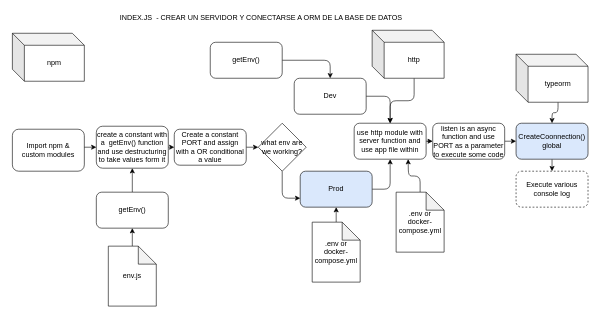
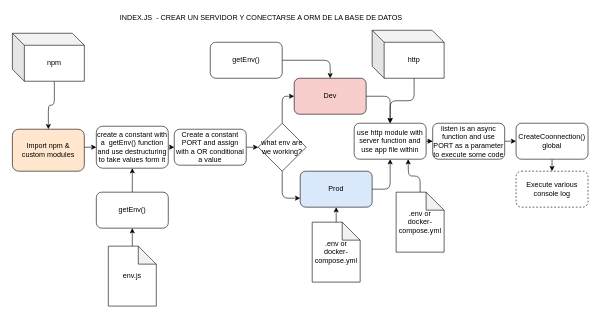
node "typeorm": removed
node "Dev": fillcolor #ffffff -> #f8cecc
edge "what env are we working?" -> "Dev": added
edge "npm" -> "Import npm & custom modules": added
edge "typeorm" -> "CreateCoonnection() global": removed
node "CreateCoonnection() global": fillcolor #dae8fc -> #ffffff
node "Import npm & custom modules": fillcolor #ffffff -> #ffe6cc
